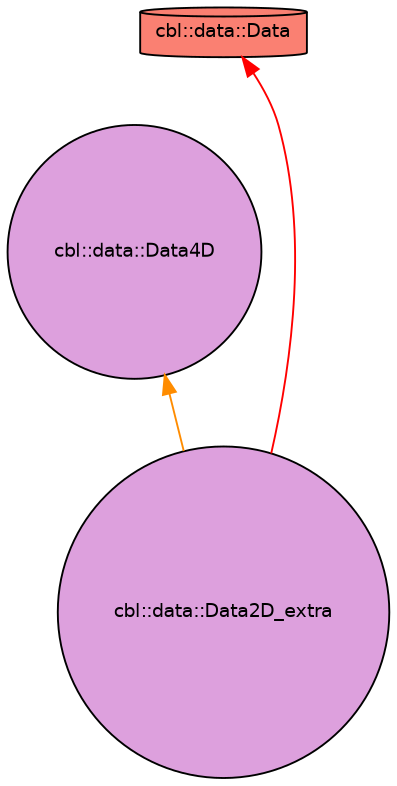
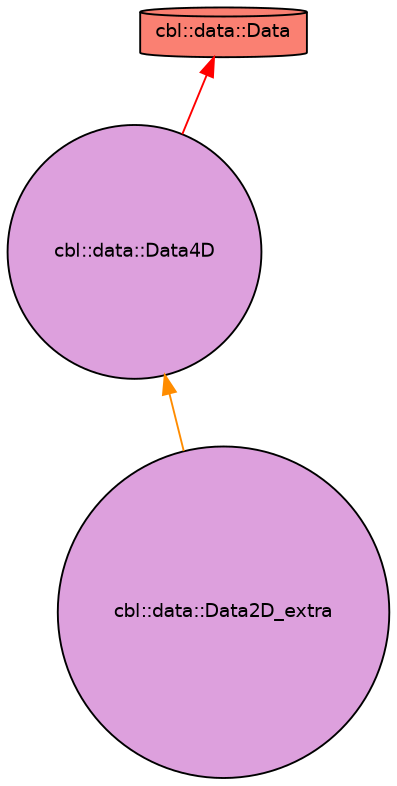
edge "cbl::data::Data2D_extra" -> "cbl::data::Data": now "cbl::data::Data4D" -> "cbl::data::Data"
